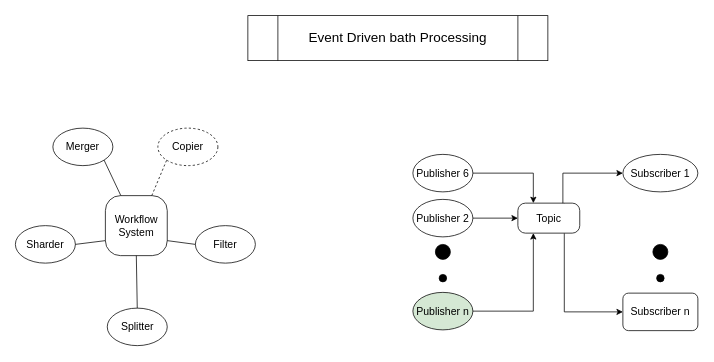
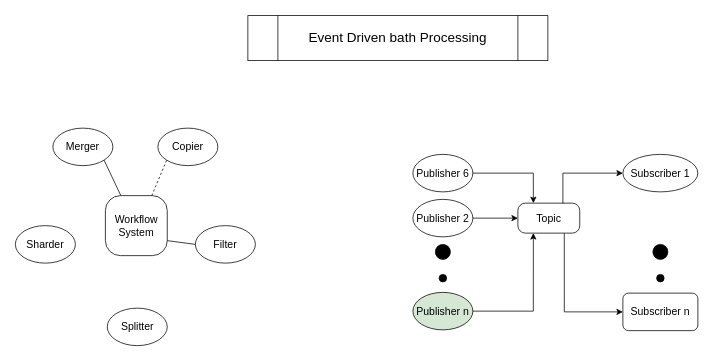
node "Copier": style dashed -> solid
edge "Workflow System" -- "Sharder": removed
edge "Workflow System" -- "Splitter": removed
